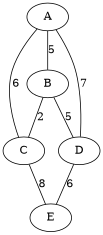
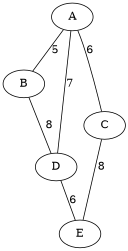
edge "B" -- "C": removed, label "2"
edge "B" -- "D": label "5" -> "8"
